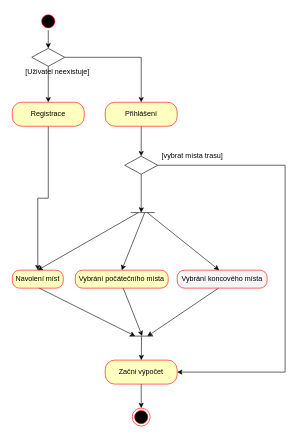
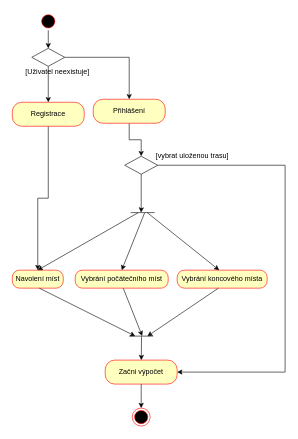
node "Přihlášení": moved (141, 114) -> (129, 111)
node "[vybrat místa trasu]": label "[vybrat místa trasu]" -> "[vybrat uloženou trasu]"
node "Vybrání počátečního místa": label "Vybrání počátečního místa" -> "Vybrání počátečního míst"
node "Vybrání koncového místa": fillcolor #f5f5f5 -> #ffffc0
